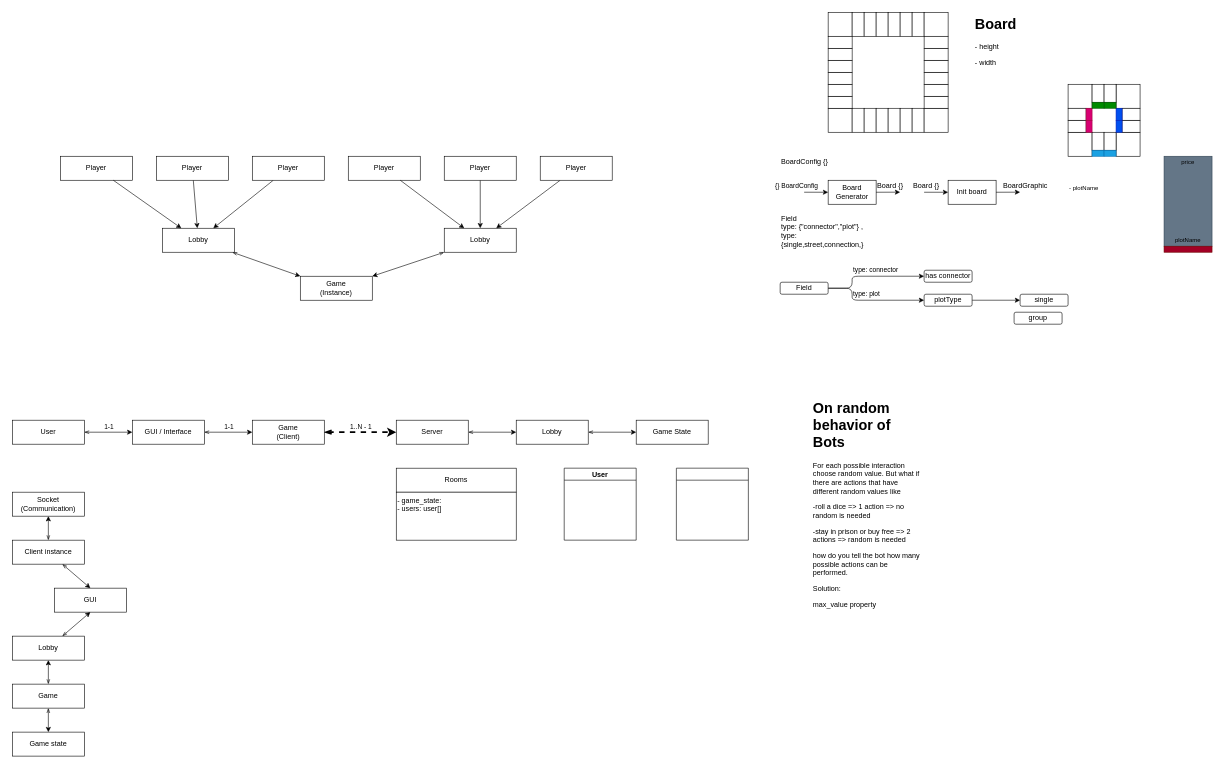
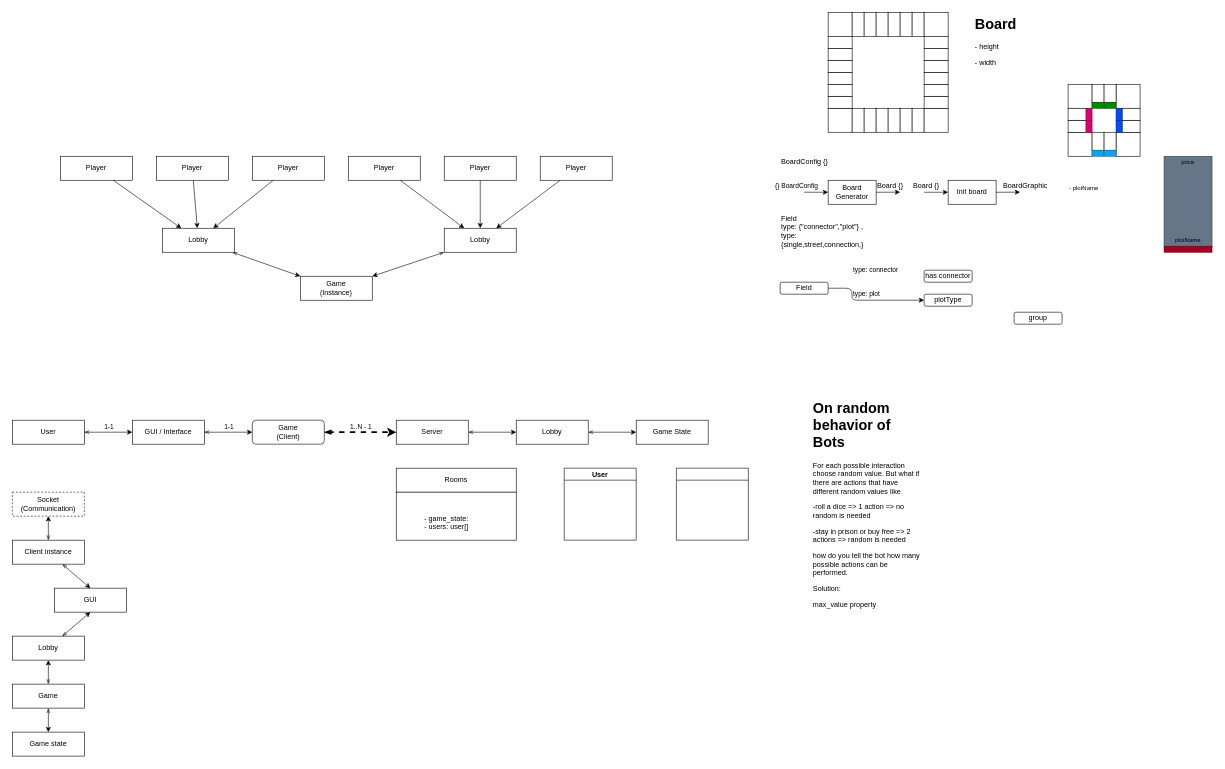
edge "Field" -> "has connector": removed
edge "plotType" -> "single": removed
node "single": removed
node "Game (Client)": shape rectangle -> rounded rectangle
node "- game_state: - users: user[]": moved (423, 501) -> (450, 519)
node "Socket (Communication)": style solid -> dashed
